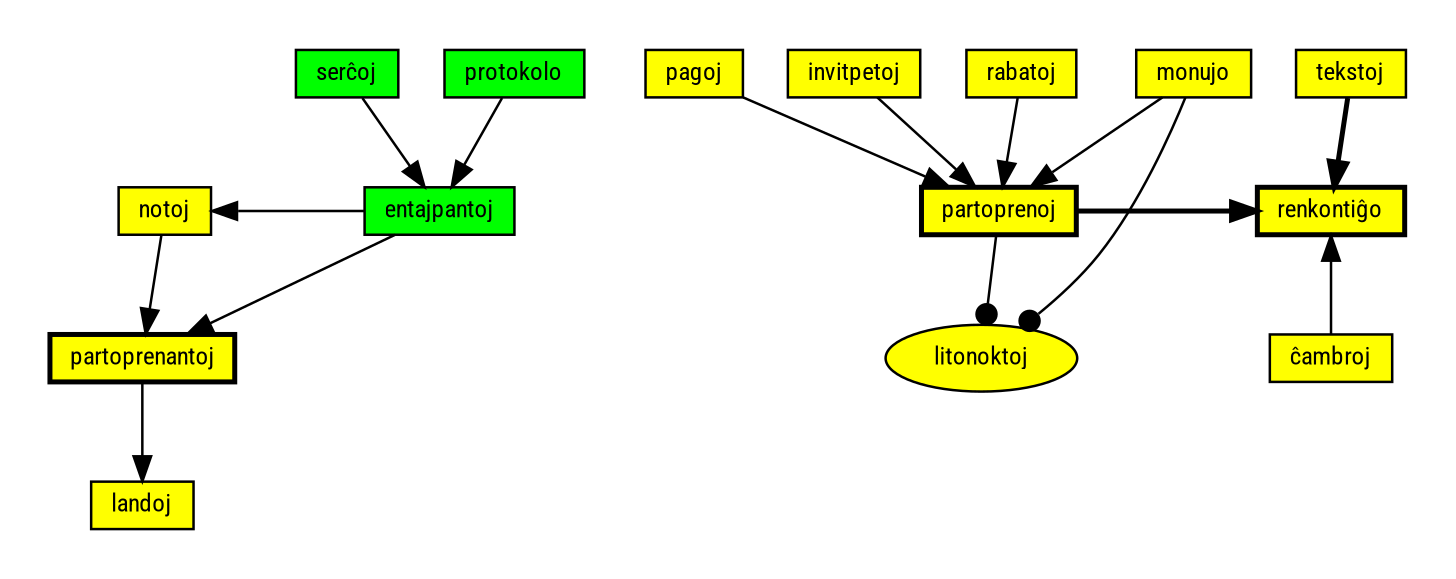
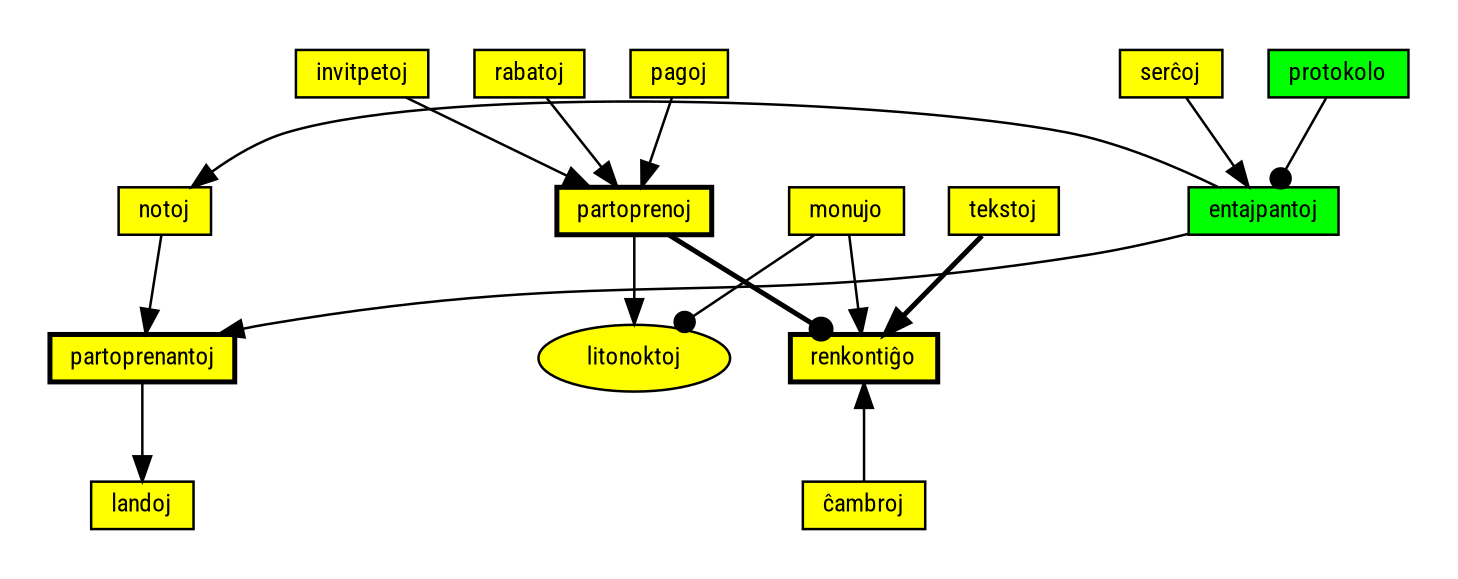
node "serĉoj": fillcolor green -> yellow
edge "monujo" -> "partoprenoj": now "monujo" -> "renkontiĝo"
edge "protokolo" -> "entajpantoj": arrowhead normal -> dot
edge "partoprenoj" -> "renkontiĝo": arrowhead normal -> dot
edge "partoprenoj" -> "litonoktoj": arrowhead dot -> normal
